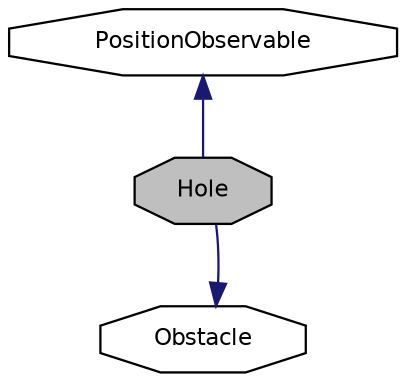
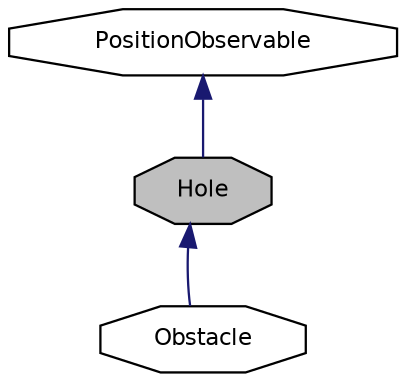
edge "Hole" -> "Obstacle": reversed
